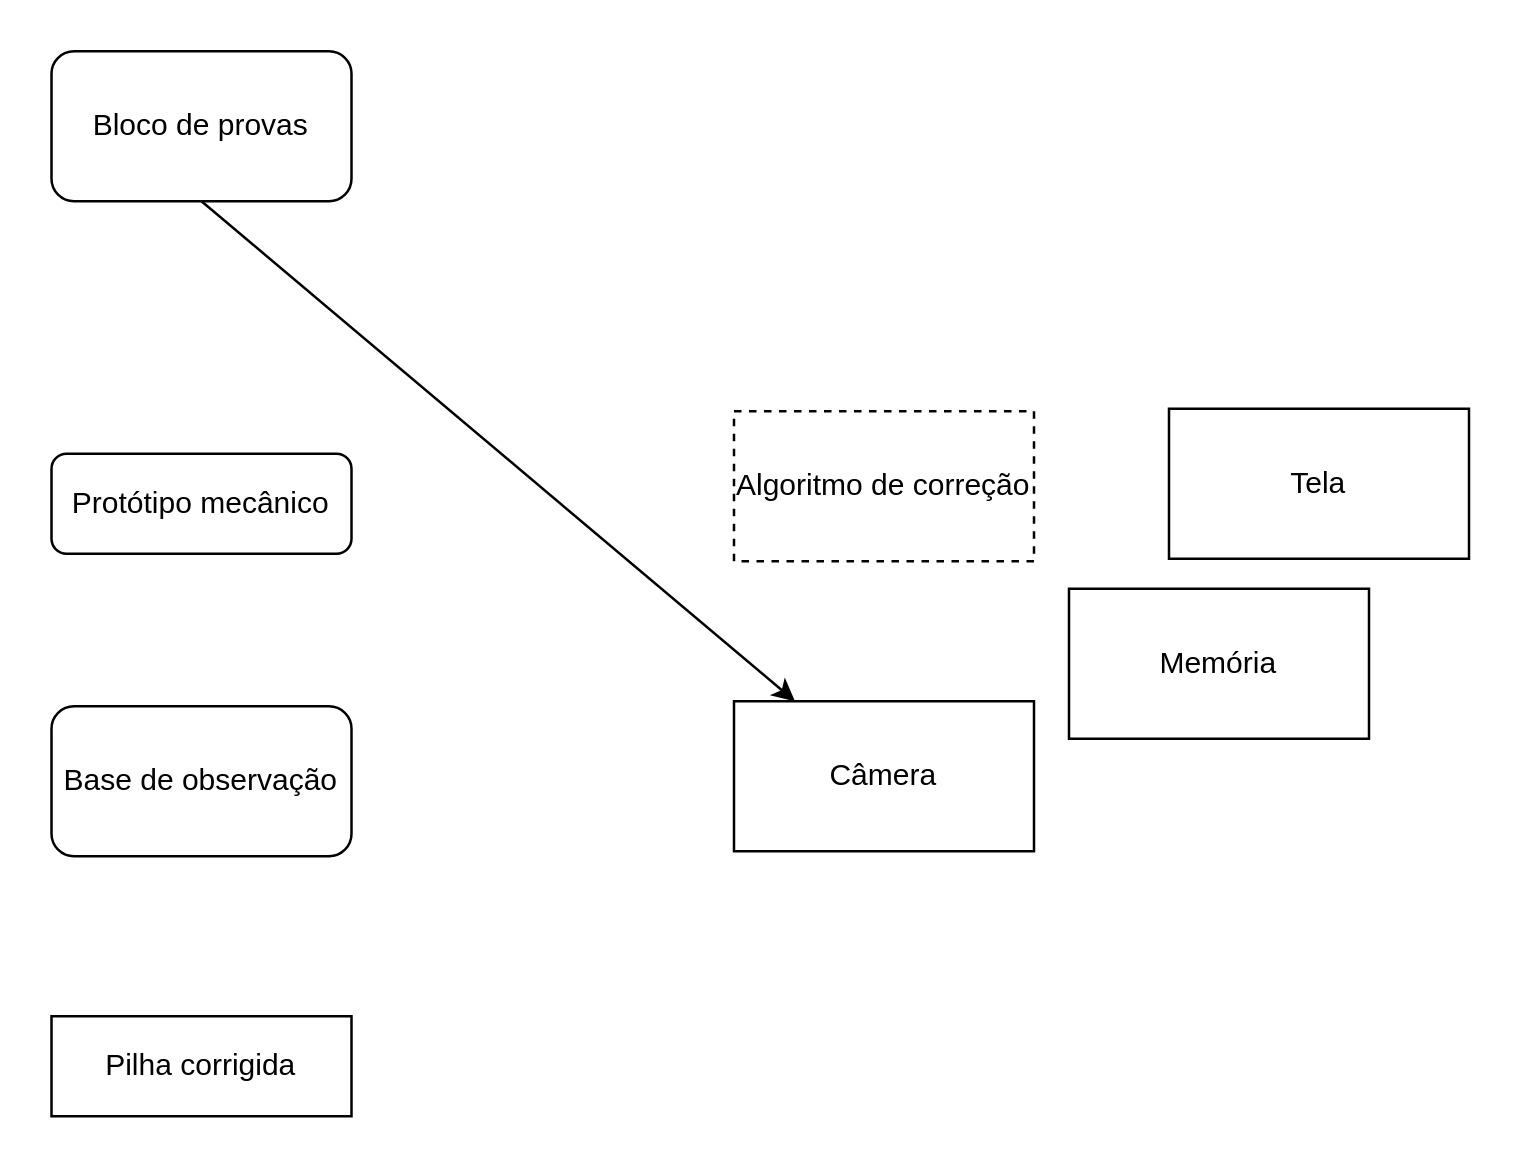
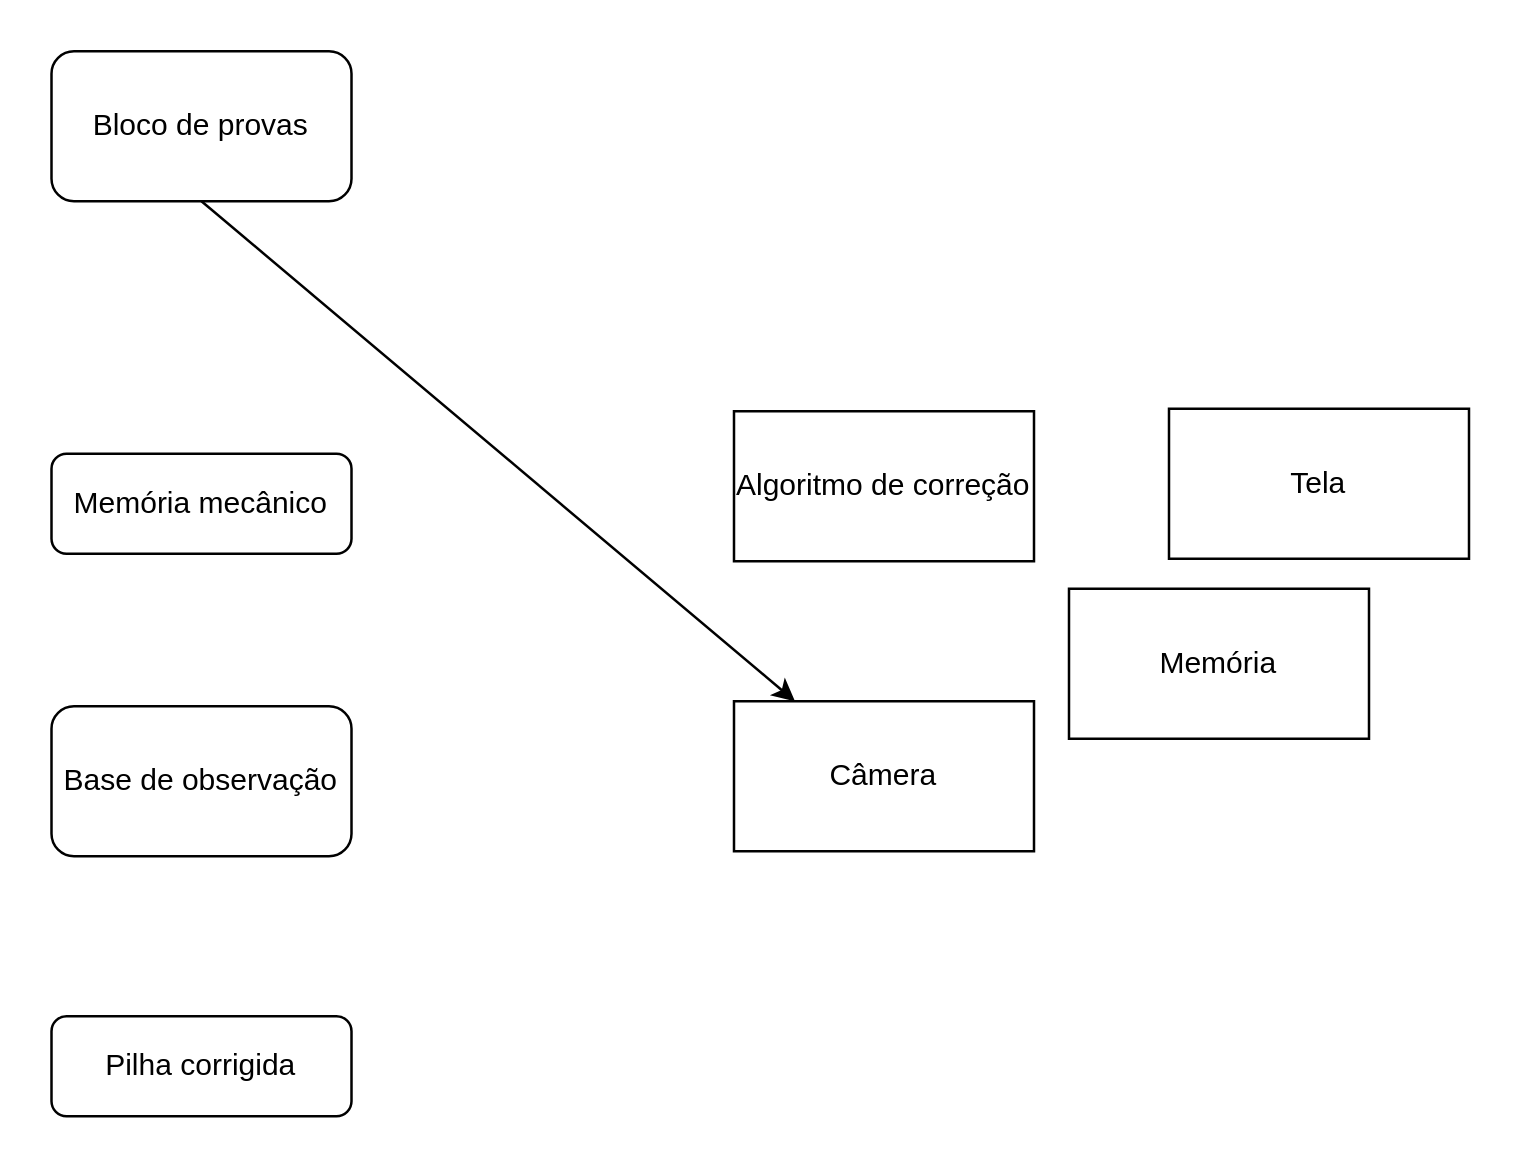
node "Algoritmo de correção": style dashed -> solid
node "Protótipo mecânico": label "Protótipo mecânico" -> "Memória mecânico"
node "Pilha corrigida": shape rectangle -> rounded rectangle
